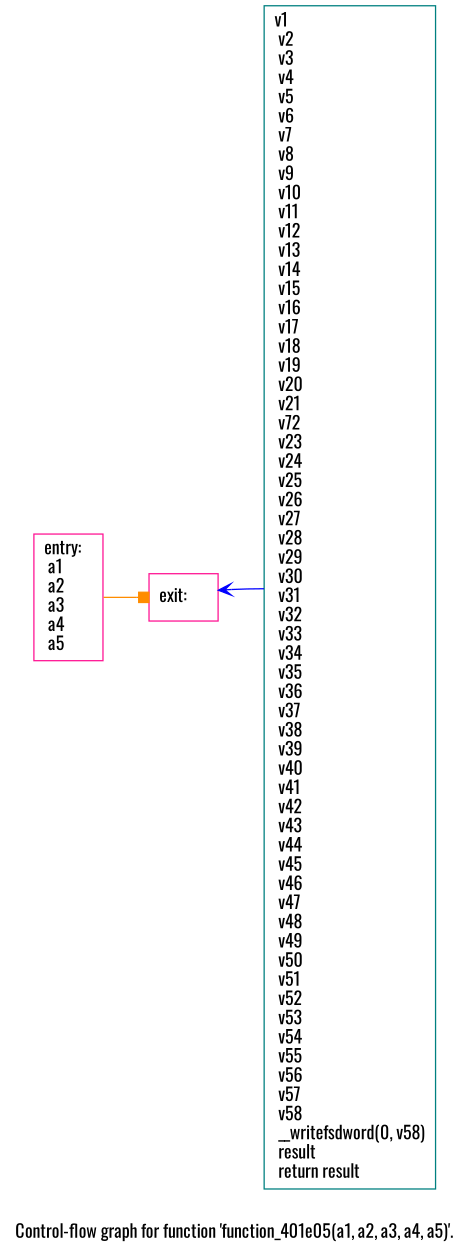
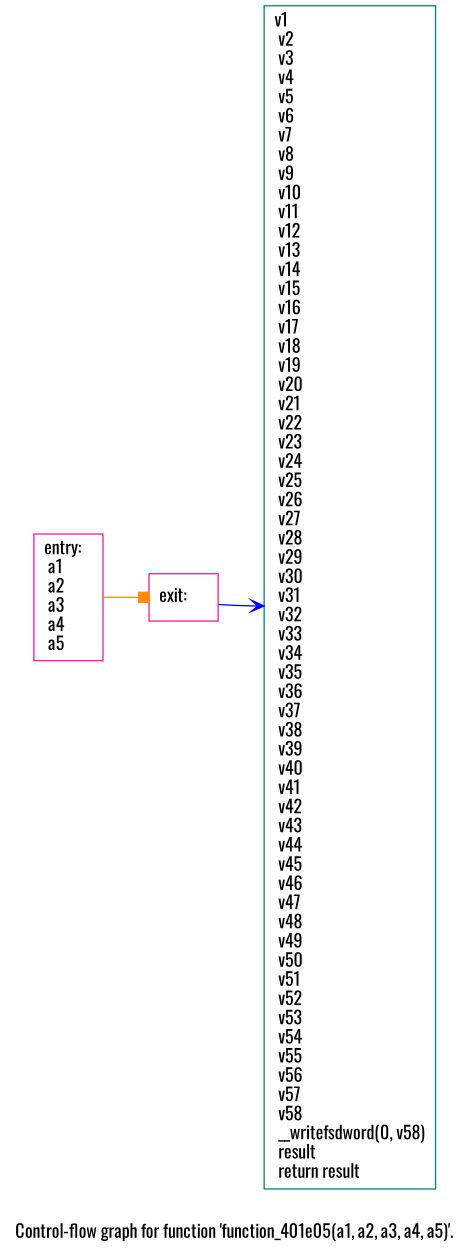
node "v1": text "v72" -> "v22"
edge "v1" -> "exit:": reversed
